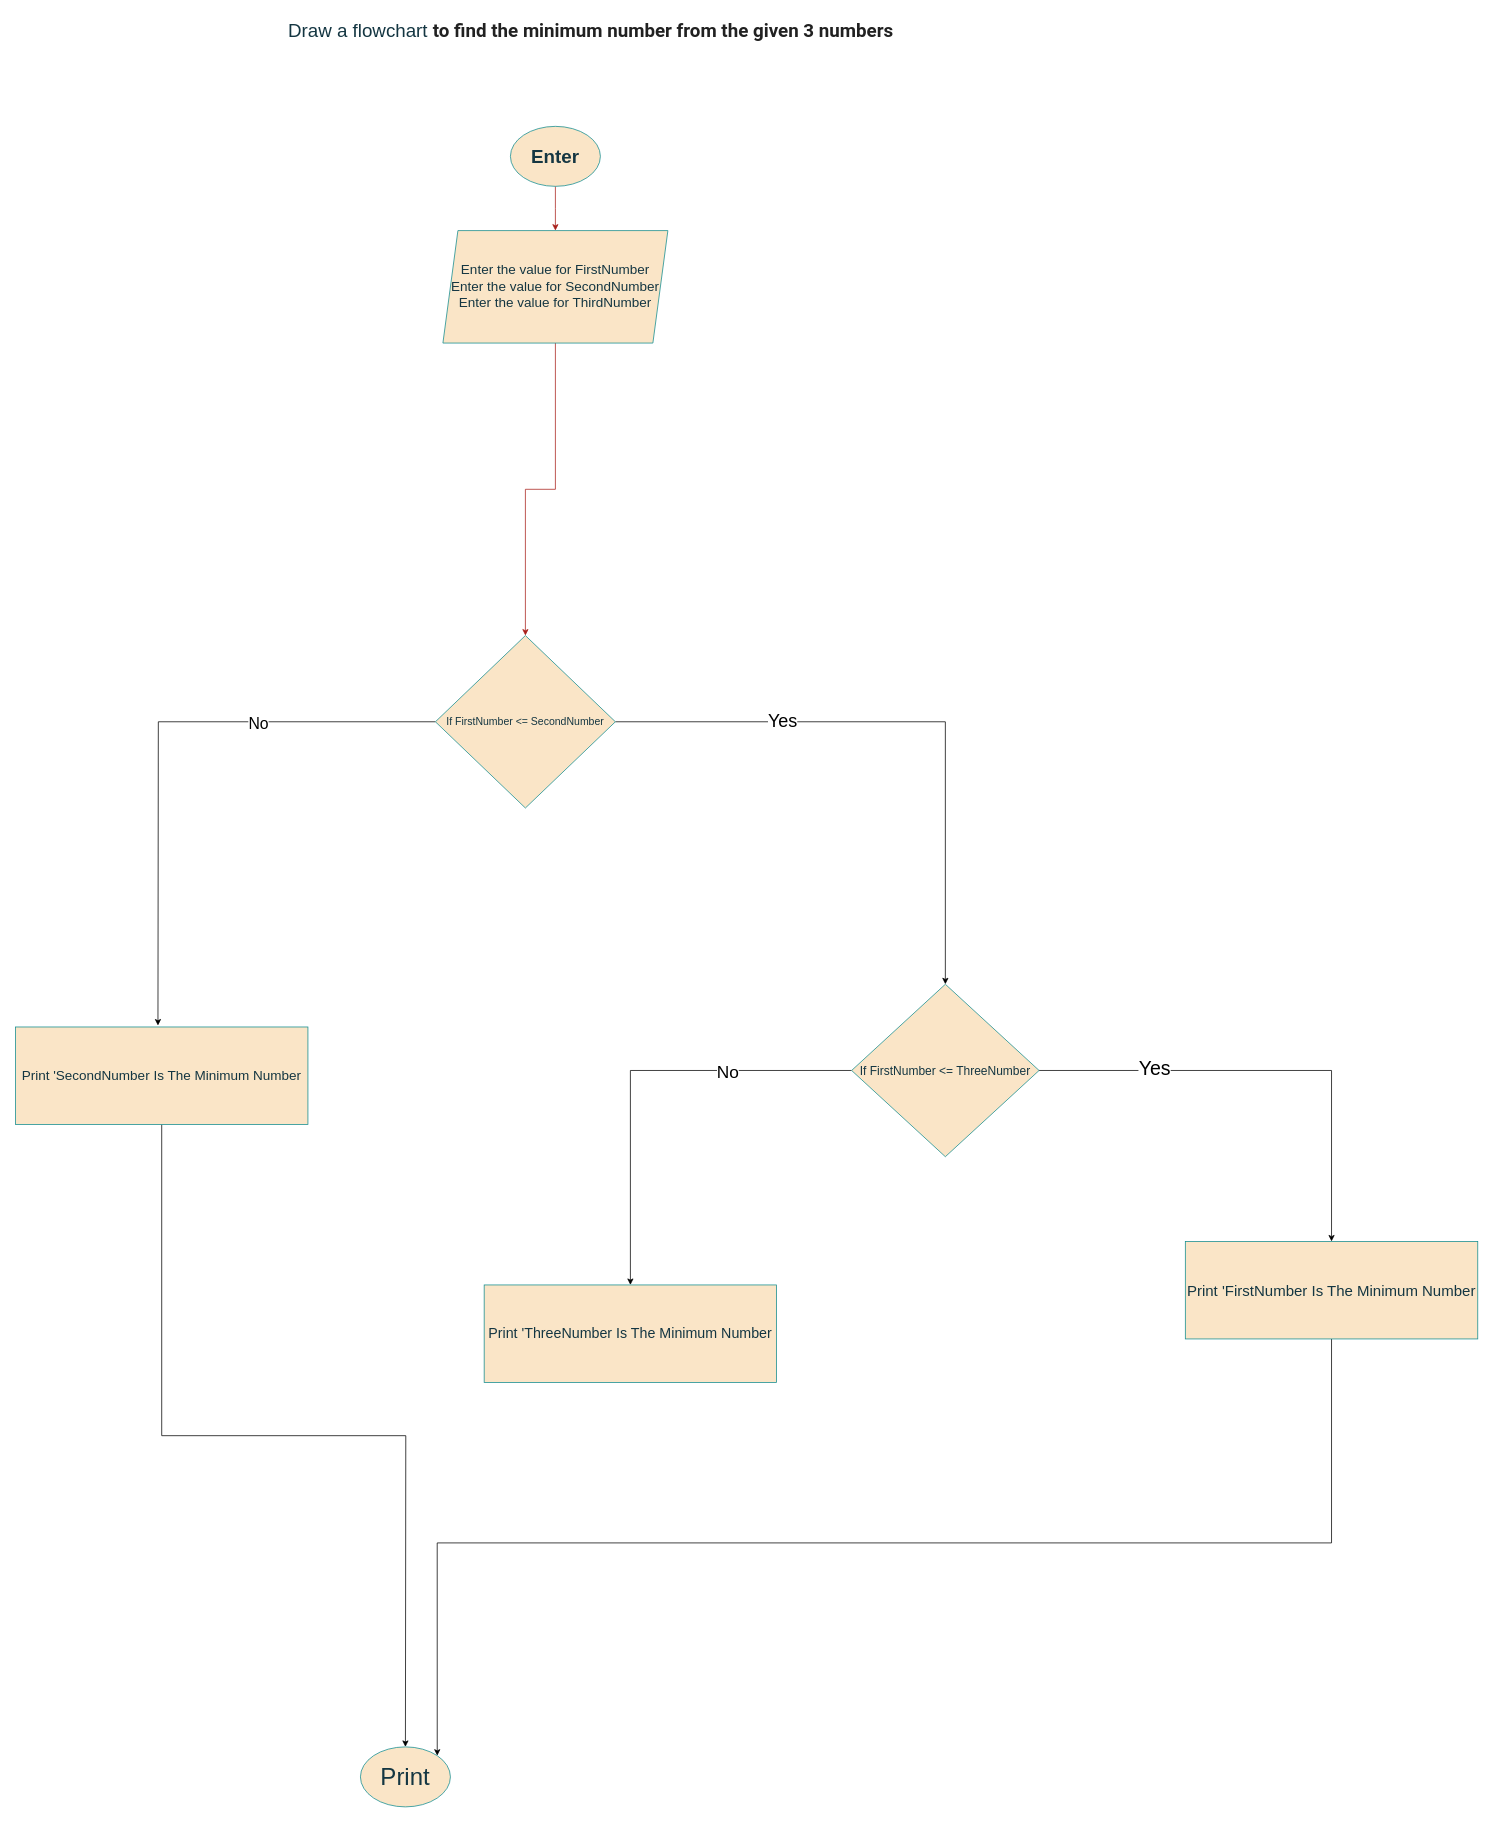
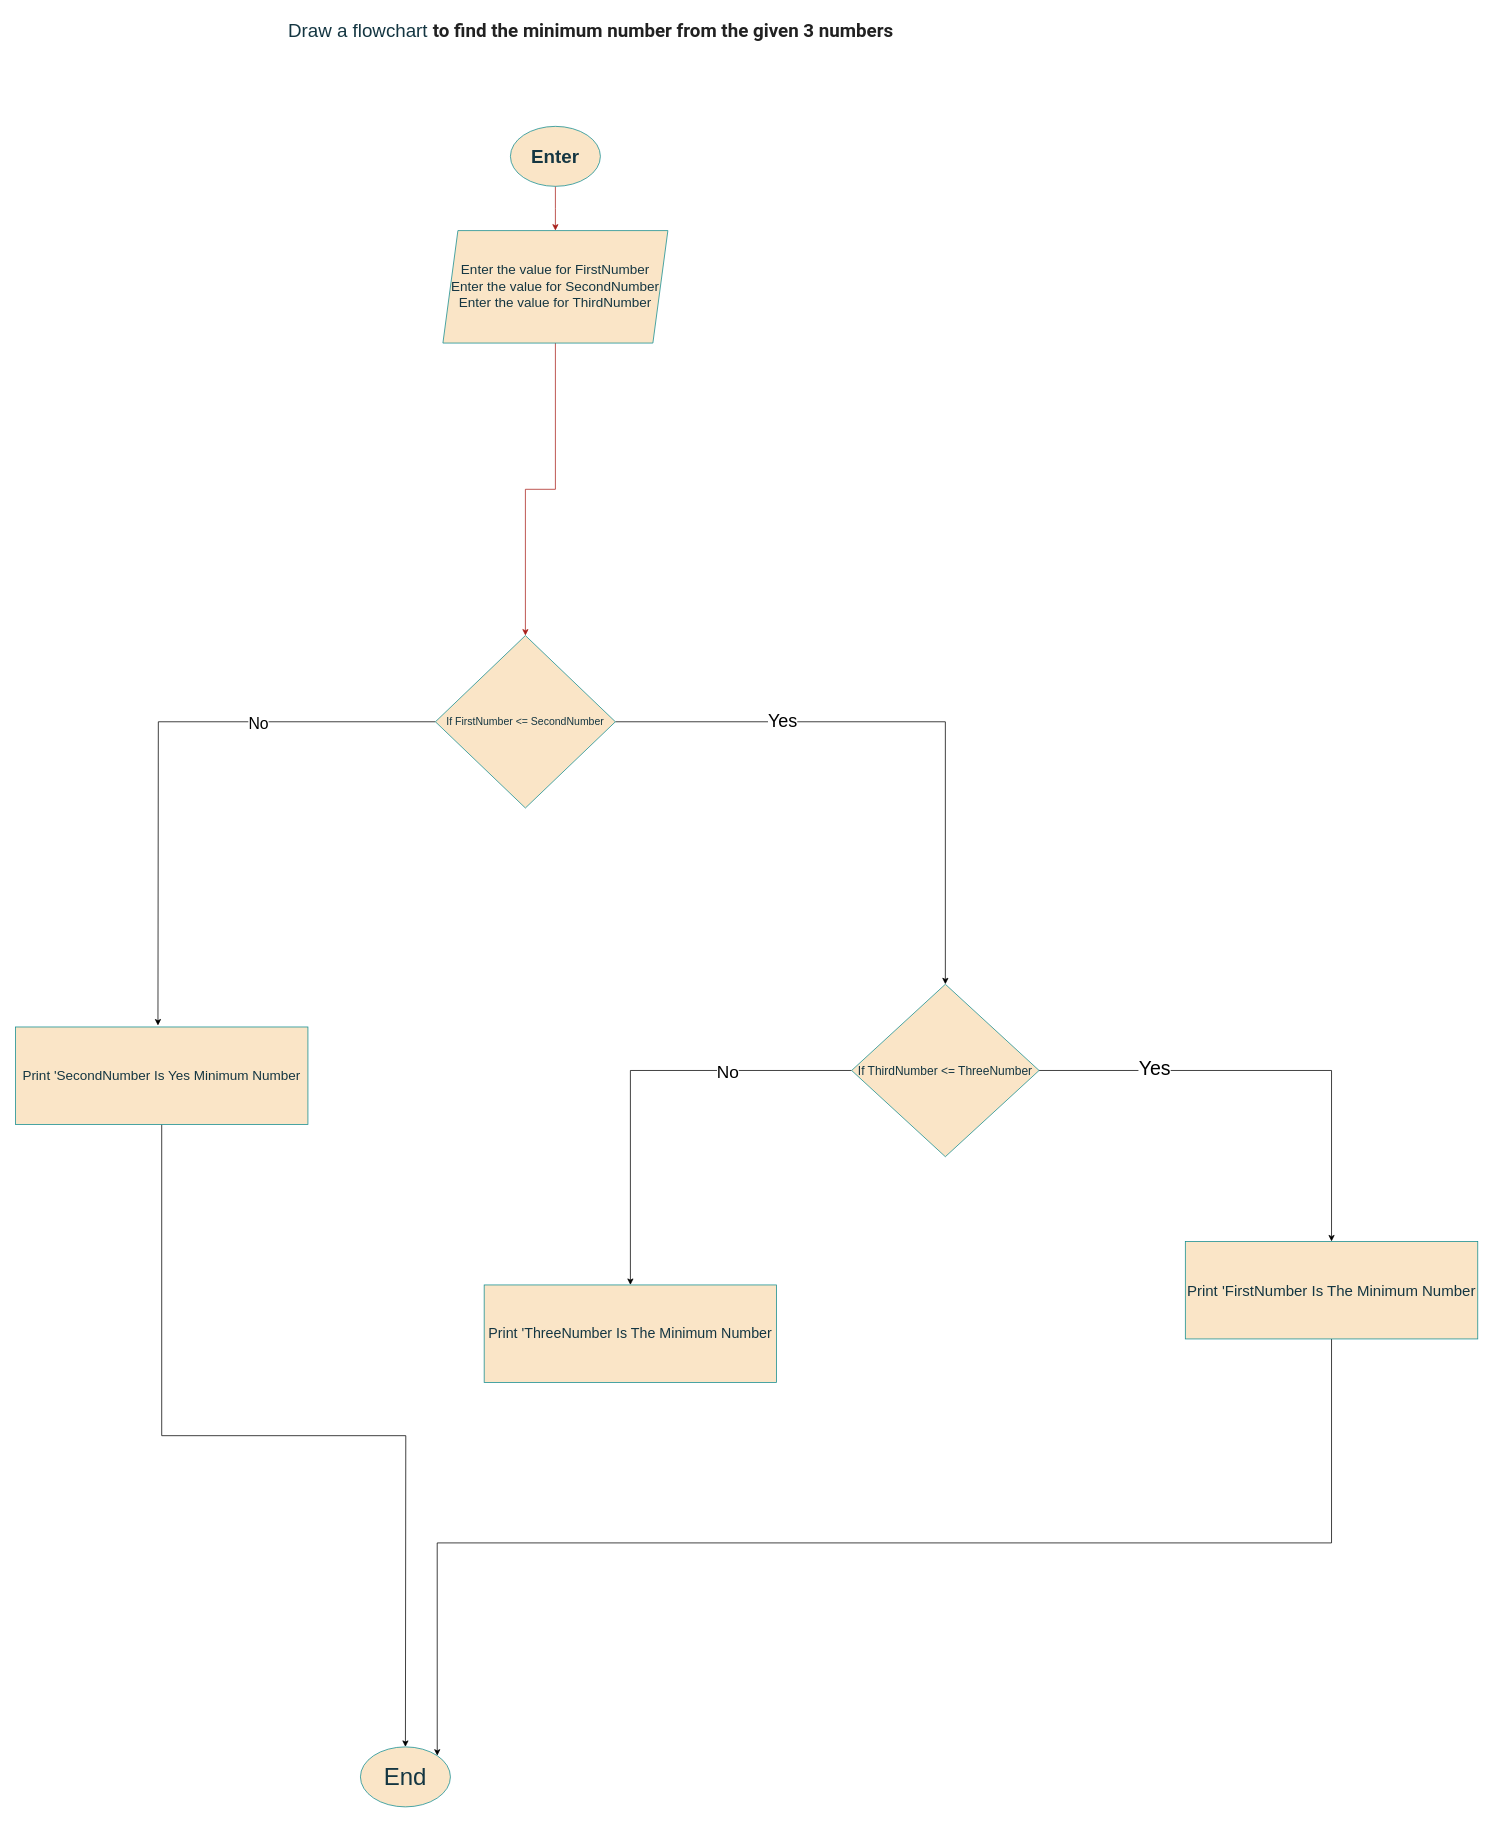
node "If FirstNumber <= ThreeNumber": label "If FirstNumber <= ThreeNumber" -> "If ThirdNumber <= ThreeNumber"
node "Print 'SecondNumber Is The Minimum Number": label "Print 'SecondNumber Is The Minimum Number" -> "Print 'SecondNumber Is Yes Minimum Number"
node "Print": label "Print" -> "End"
